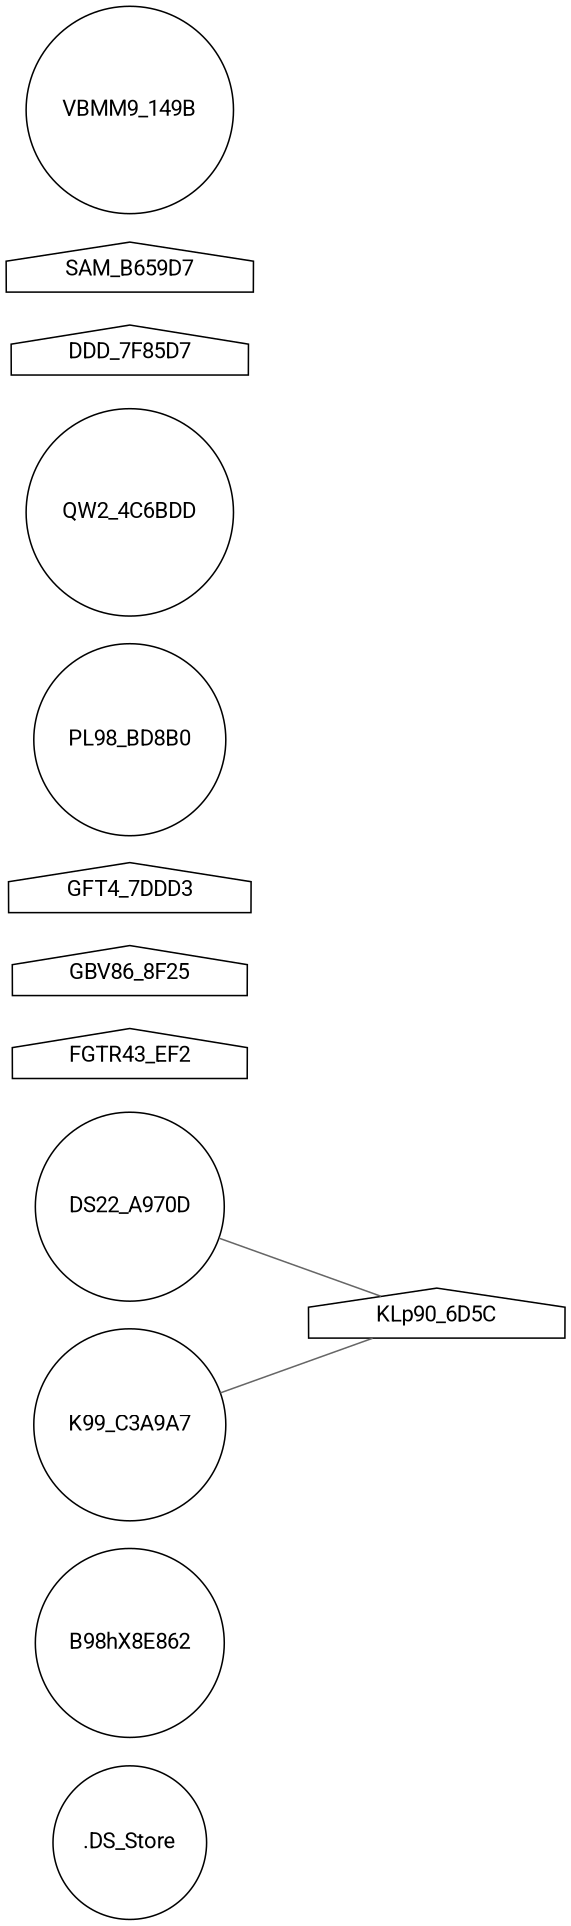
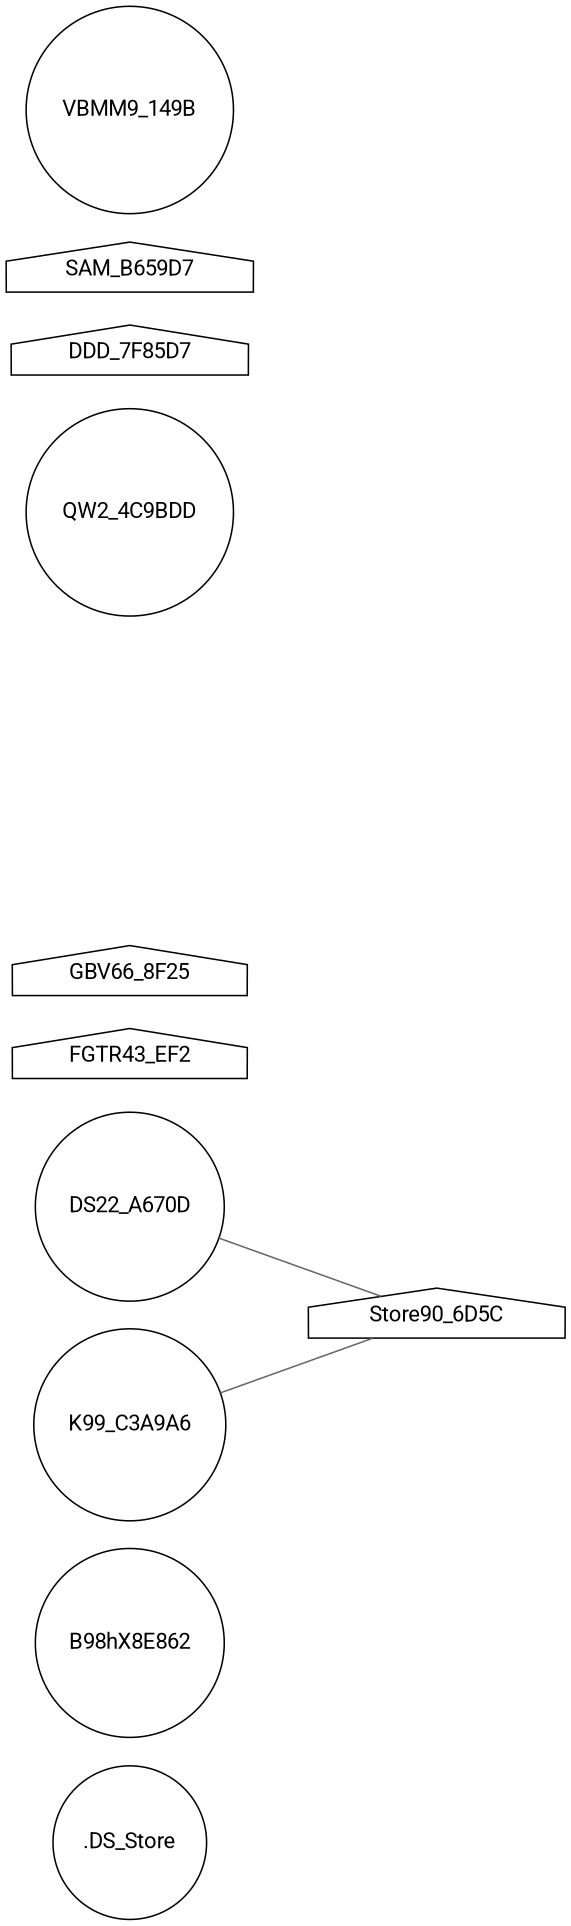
node "QW2_4C6BDD": label "QW2_4C6BDD" -> "QW2_4C9BDD"
node "PL98_BD8B0": removed
node "GFT4_7DDD3": removed
node "GBV86_8F25": label "GBV86_8F25" -> "GBV66_8F25"
node "DS22_A970D": label "DS22_A970D" -> "DS22_A670D"
node "KLp90_6D5C": label "KLp90_6D5C" -> "Store90_6D5C"
node "K99_C3A9A7": label "K99_C3A9A7" -> "K99_C3A9A6"
